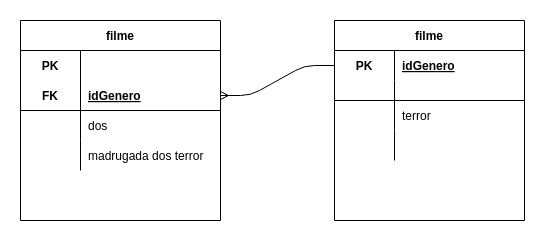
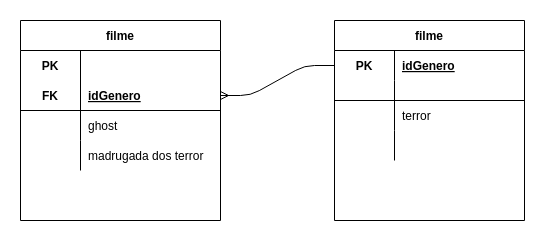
node "dos": label "dos" -> "ghost"
